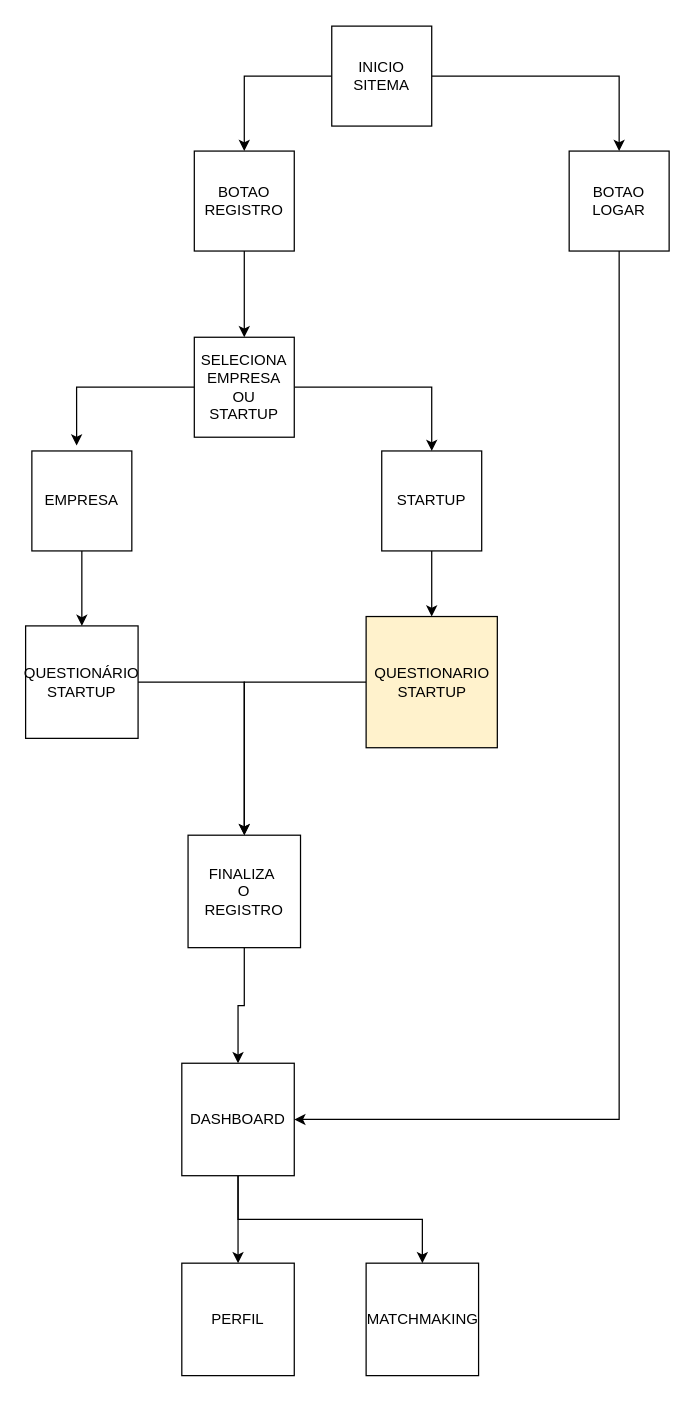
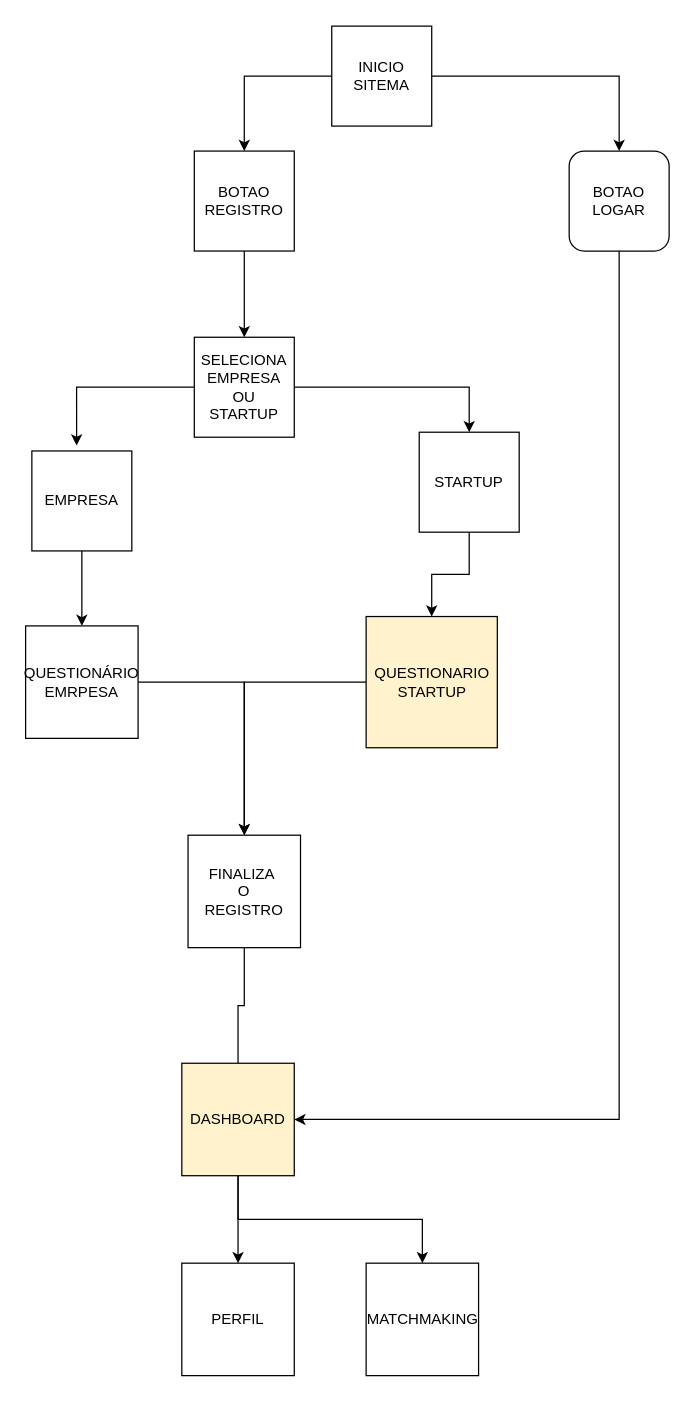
node "BOTAO LOGAR": shape rectangle -> rounded rectangle
node "STARTUP": moved (432, 501) -> (469, 482)
node "QUESTIONÁRIO STARTUP": label "QUESTIONÁRIO STARTUP" -> "QUESTIONÁRIO EMRPESA"
edge "FINALIZA O REGISTRO" -> "DASHBOARD": arrowhead classic -> none
node "DASHBOARD": fillcolor #ffffff -> #fff2cc
